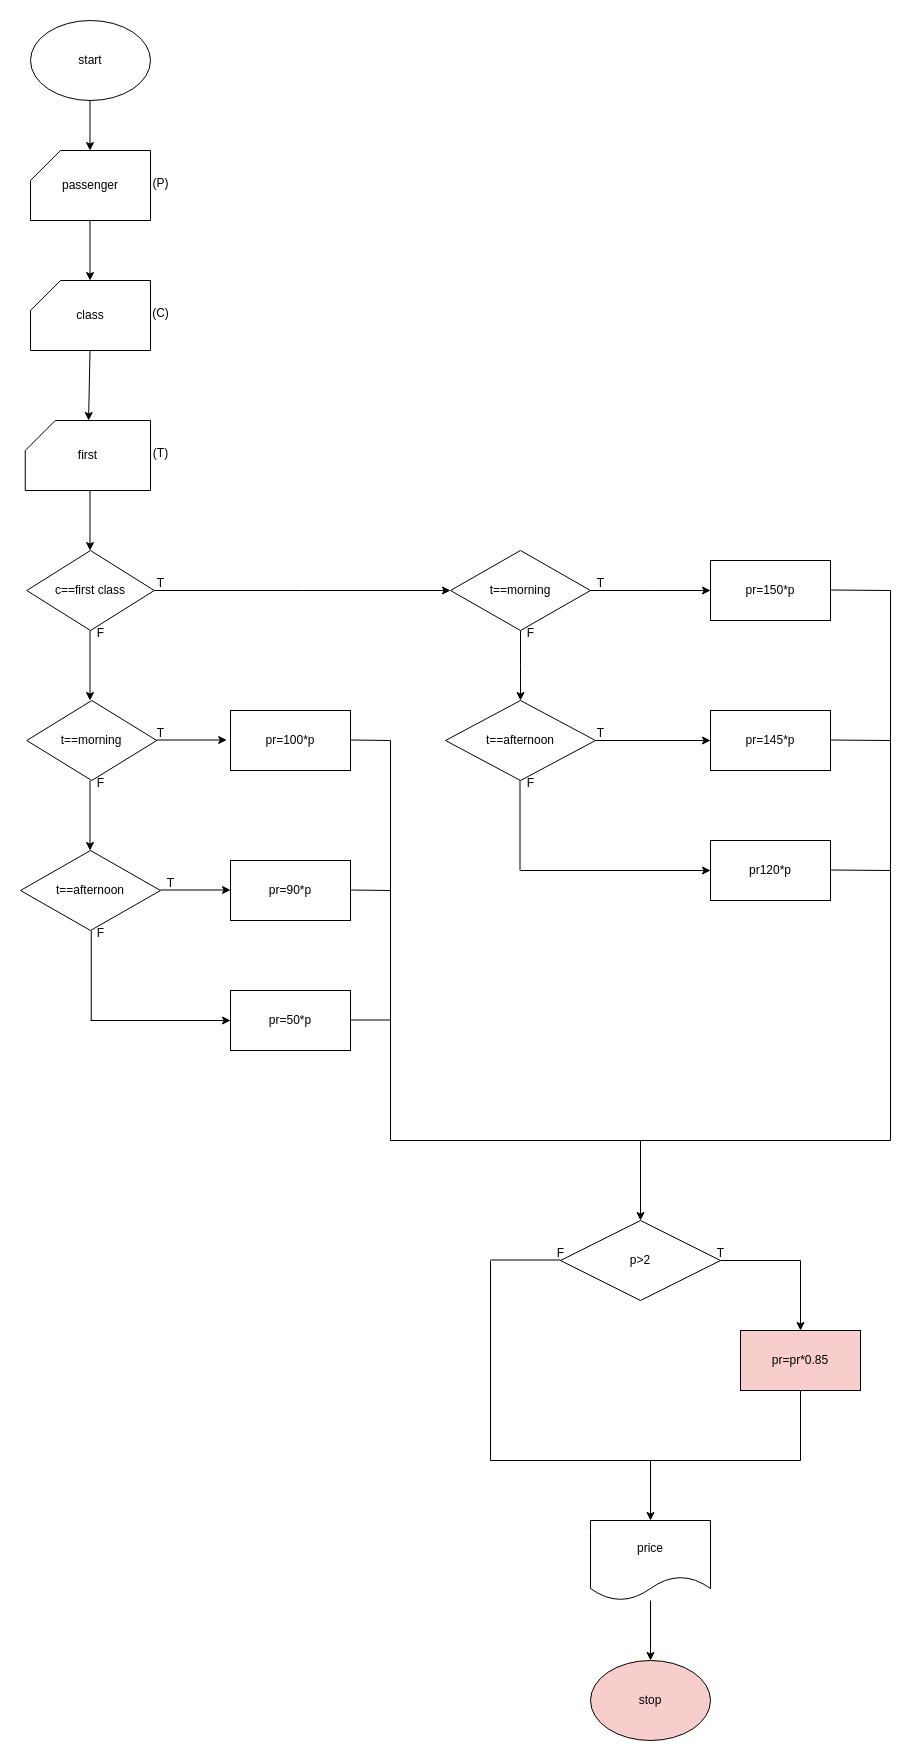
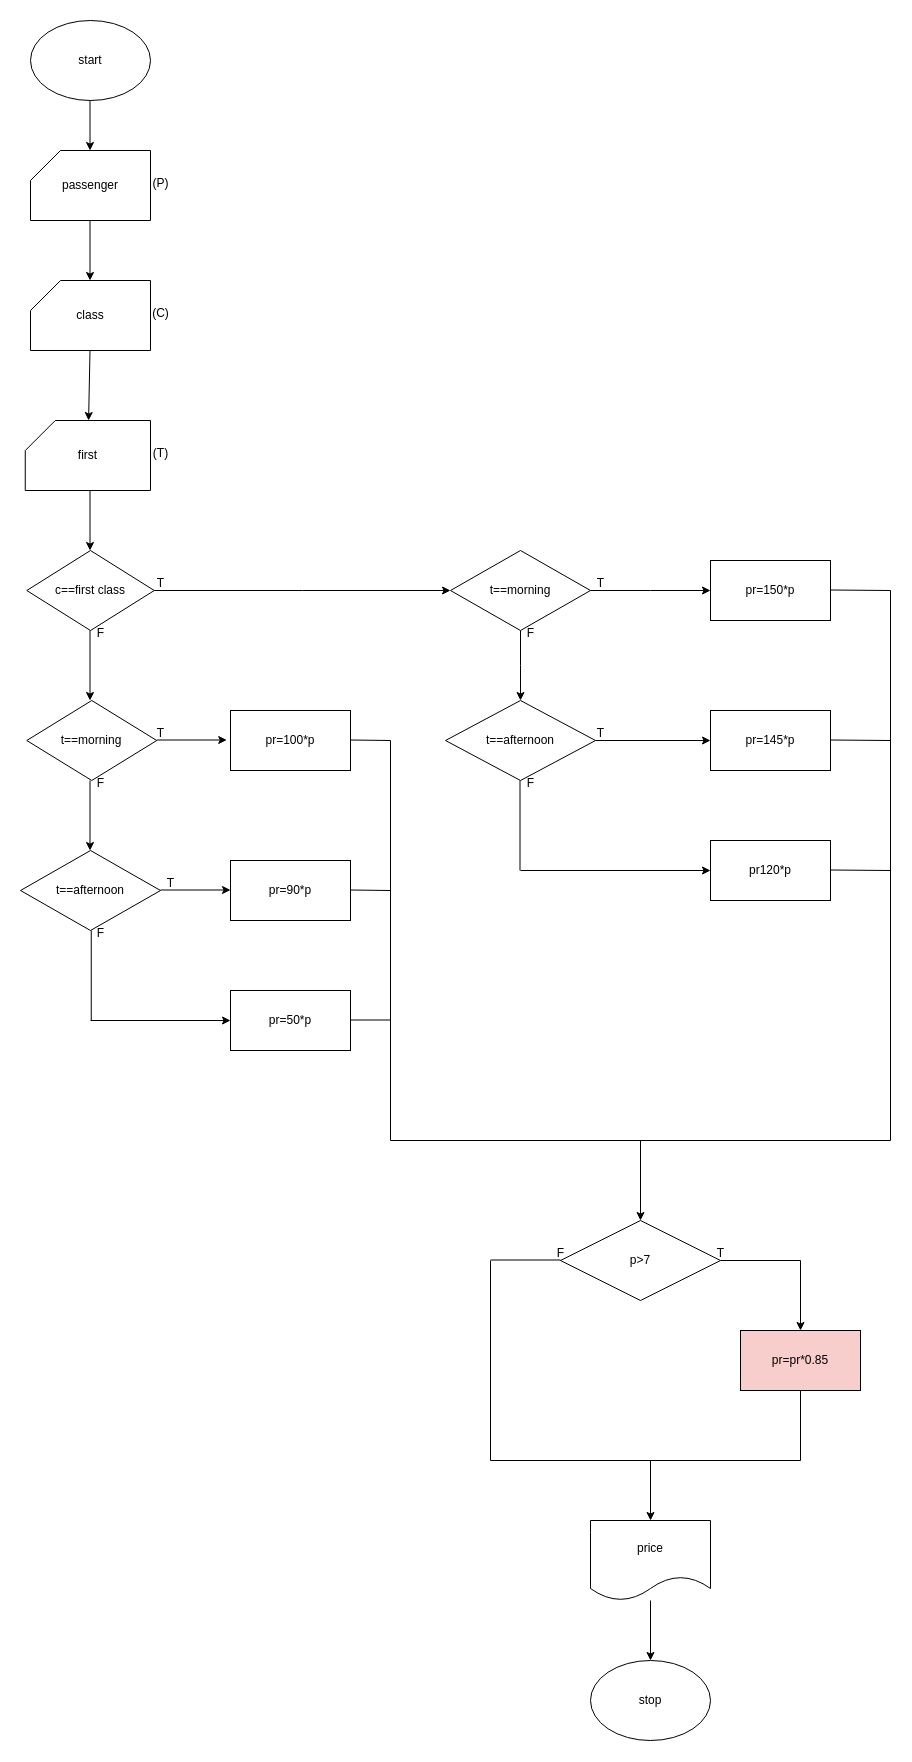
node "p>2": label "p>2" -> "p>7"
node "stop": fillcolor #f8cecc -> #ffffff
